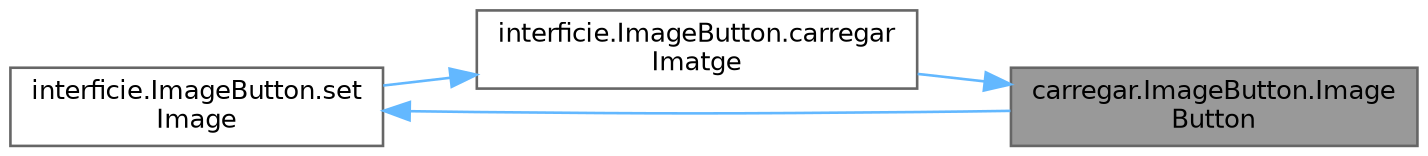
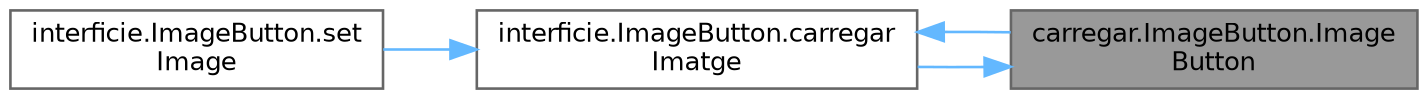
edge "carregar.ImageButton.Image Button" -> "interficie.ImageButton.set Image": now "carregar.ImageButton.Image Button" -> "interficie.ImageButton.carregar Imatge"
